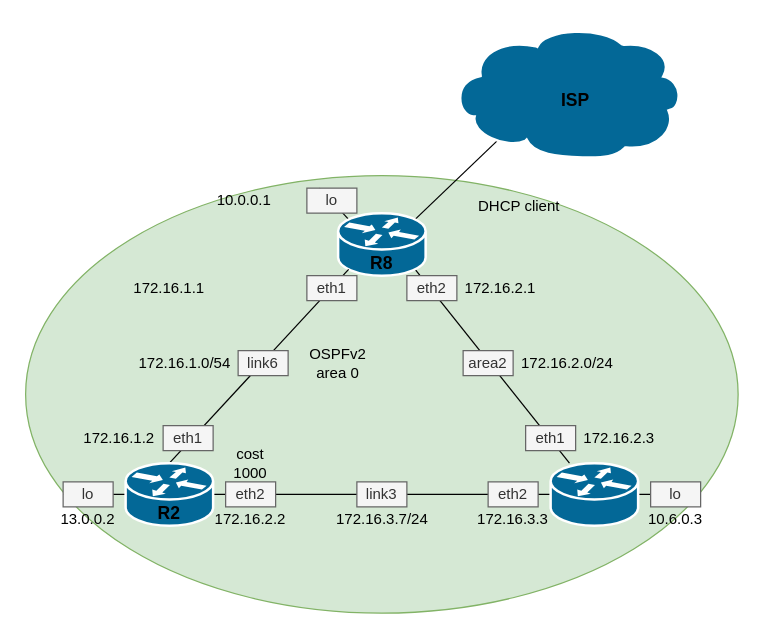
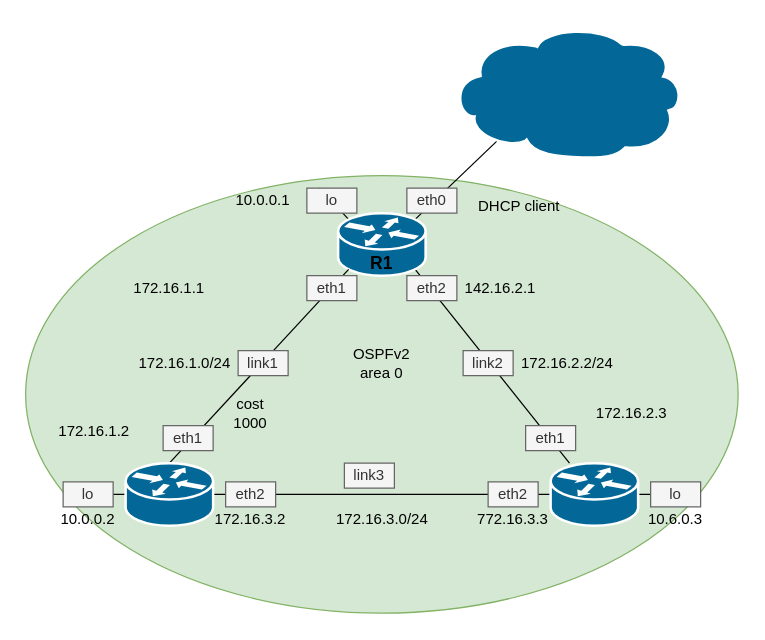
node "ISP": removed
node "10.0.0.1": moved (244, 201) -> (263, 201)
node "eth0": added
node "R8": label "R8" -> "R1"
node "172.16.2.1": label "172.16.2.1" -> "142.16.2.1"
node "172.16.1.0/54": label "172.16.1.0/54" -> "172.16.1.0/24"
node "link6": label "link6" -> "link1"
node "OSPFv2 area 0": moved (338, 363) -> (382, 363)
node "area2": label "area2" -> "link2"
node "172.16.2.0/24": label "172.16.2.0/24" -> "172.16.2.2/24"
node "172.16.1.2": moved (119, 438) -> (94, 432)
node "172.16.2.3": moved (619, 438) -> (632, 413)
node "cost 1000": moved (251, 463) -> (251, 413)
node "link3": moved (382, 494) -> (369, 476)
node "R2": removed
node "13.0.0.2": label "13.0.0.2" -> "10.0.0.2"
node "172.16.2.2": label "172.16.2.2" -> "172.16.3.2"
node "172.16.3.7/24": label "172.16.3.7/24" -> "172.16.3.0/24"
node "172.16.3.3": label "172.16.3.3" -> "772.16.3.3"
